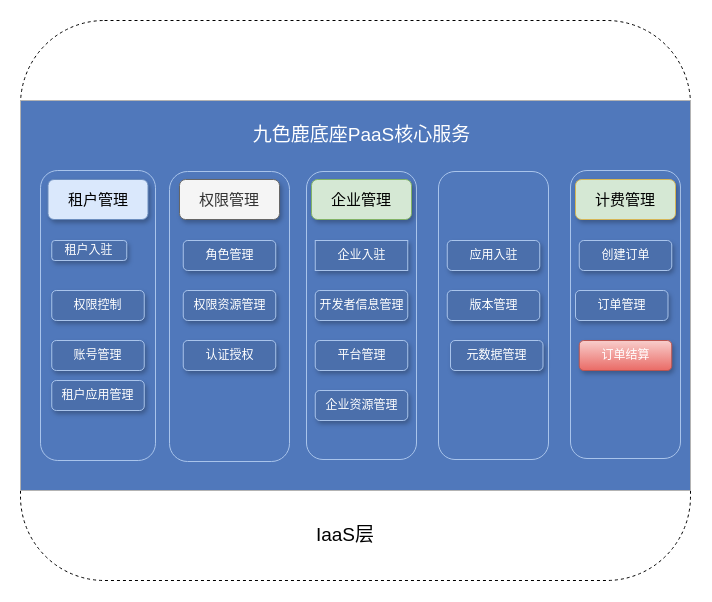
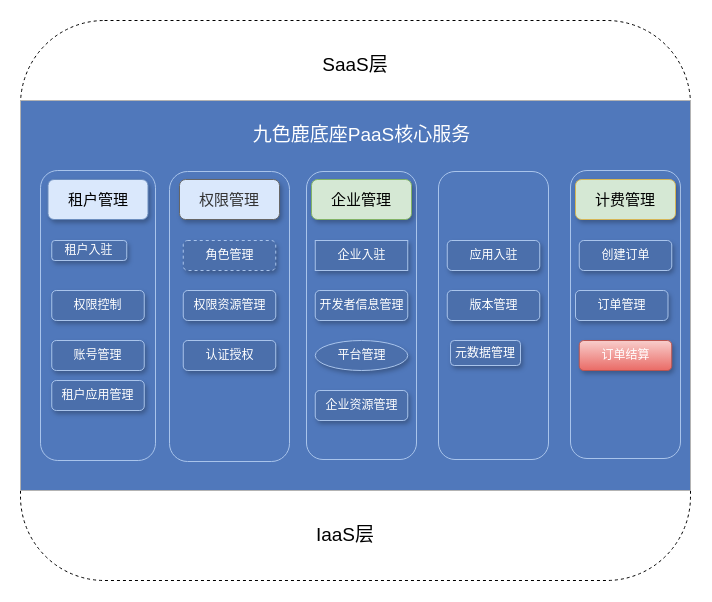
node "SaaS层": added
node "权限管理": fillcolor #f5f5f5 -> #dae8fc
node "角色管理": style solid -> dashed
node "平台管理": shape rounded rectangle -> ellipse
node "元数据管理": size 93x30 -> 70x25
